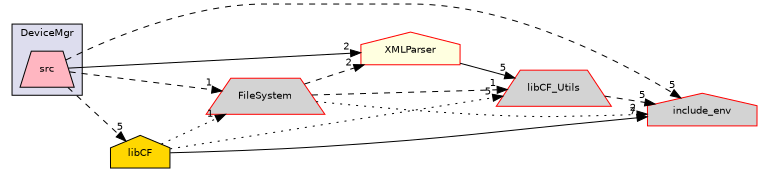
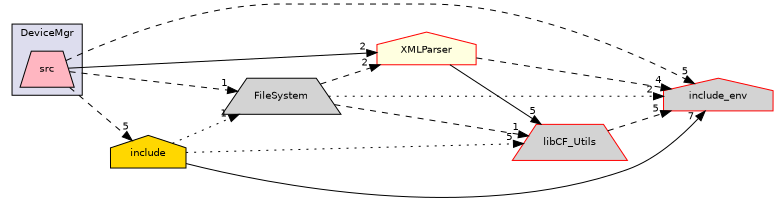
edge "XMLParser" -> "include_env": added
node "FileSystem": color red -> black
node "libCF": label "libCF" -> "include"
